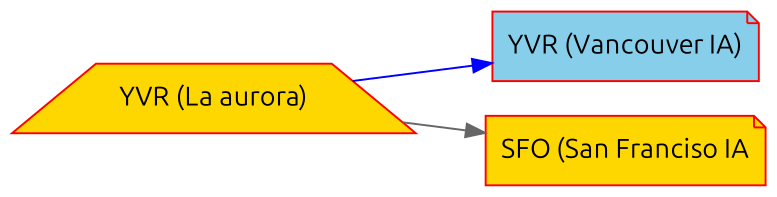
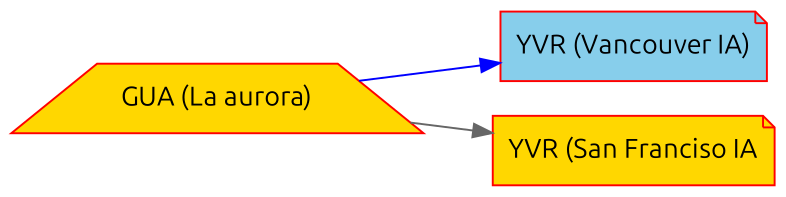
node "YVR (La aurora)": label "YVR (La aurora)" -> "GUA (La aurora)"
node "SFO (San Franciso IA": label "SFO (San Franciso IA" -> "YVR (San Franciso IA"
